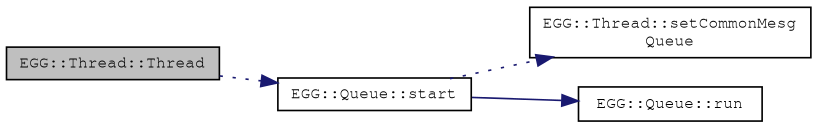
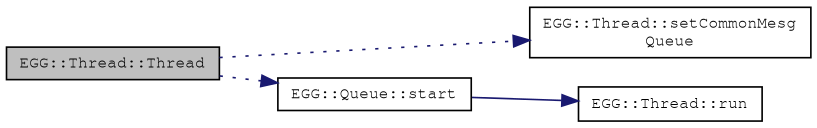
edge "EGG::Queue::start" -> "EGG::Thread::setCommonMesg Queue": now "EGG::Thread::Thread" -> "EGG::Thread::setCommonMesg Queue"
node "EGG::Queue::run": label "EGG::Queue::run" -> "EGG::Thread::run"
